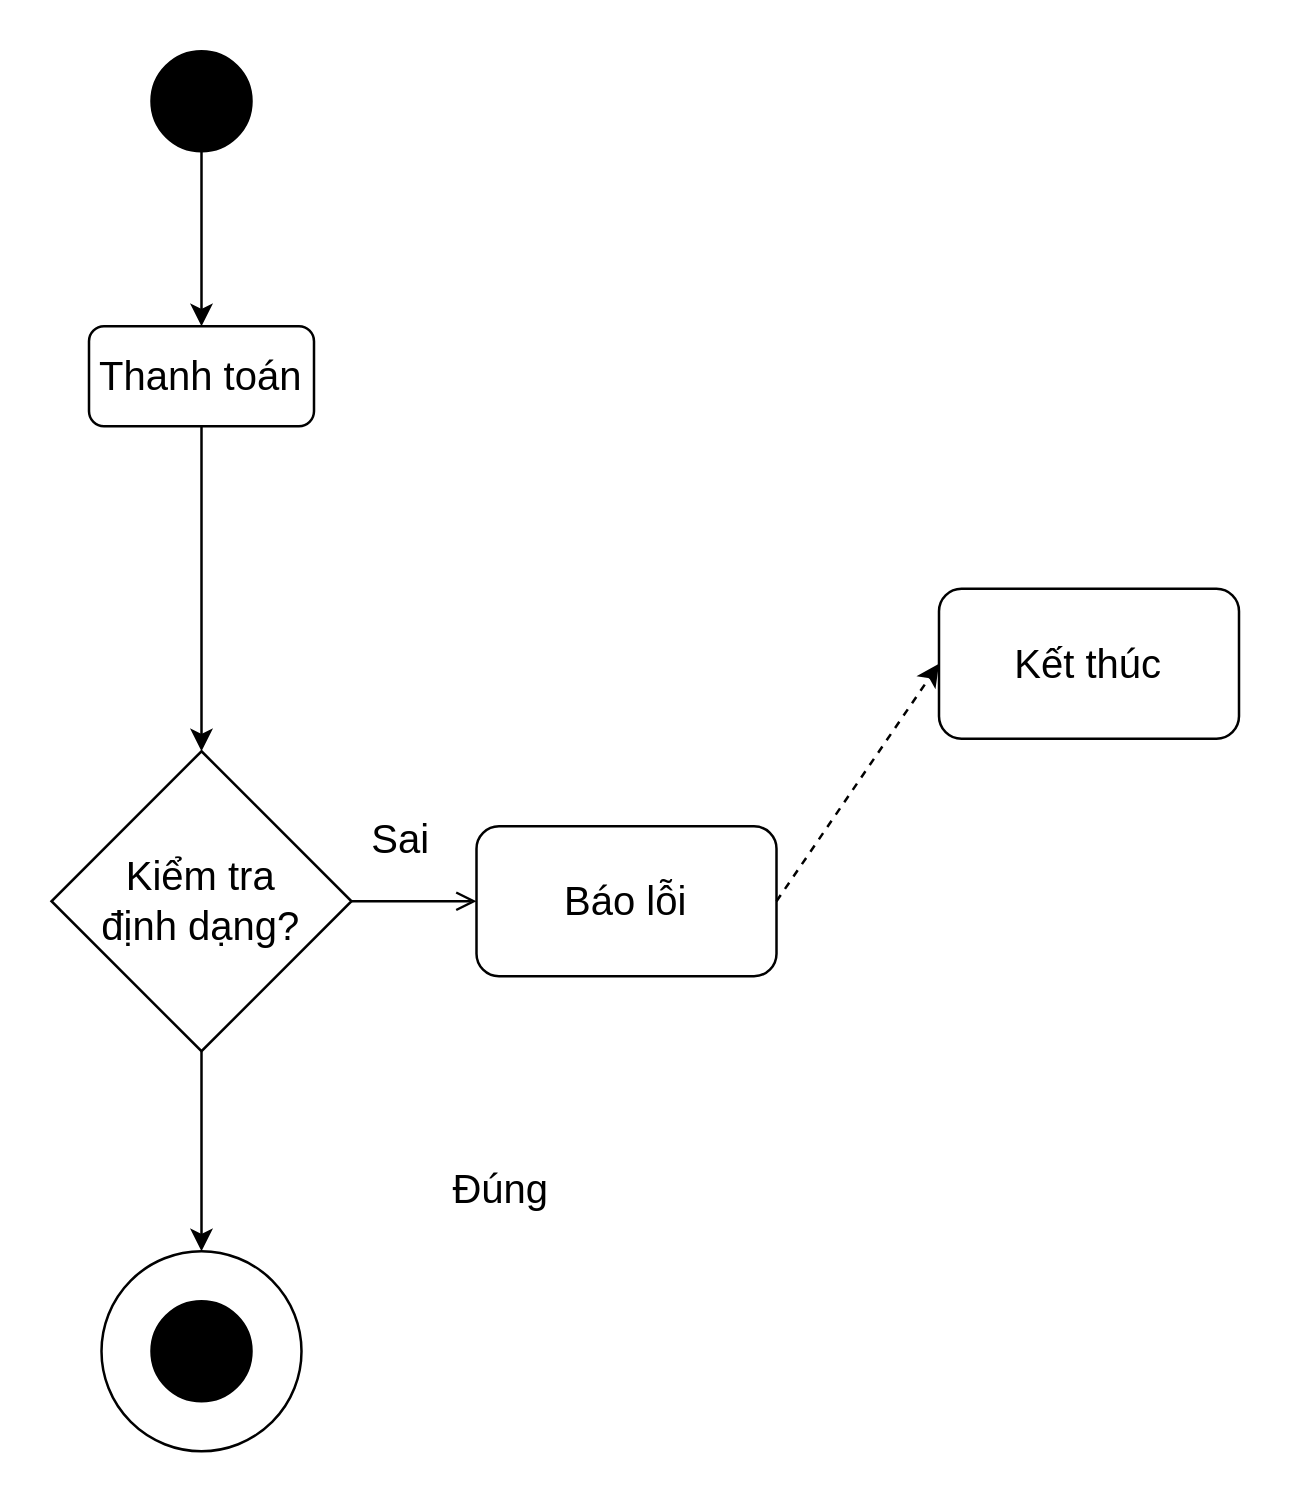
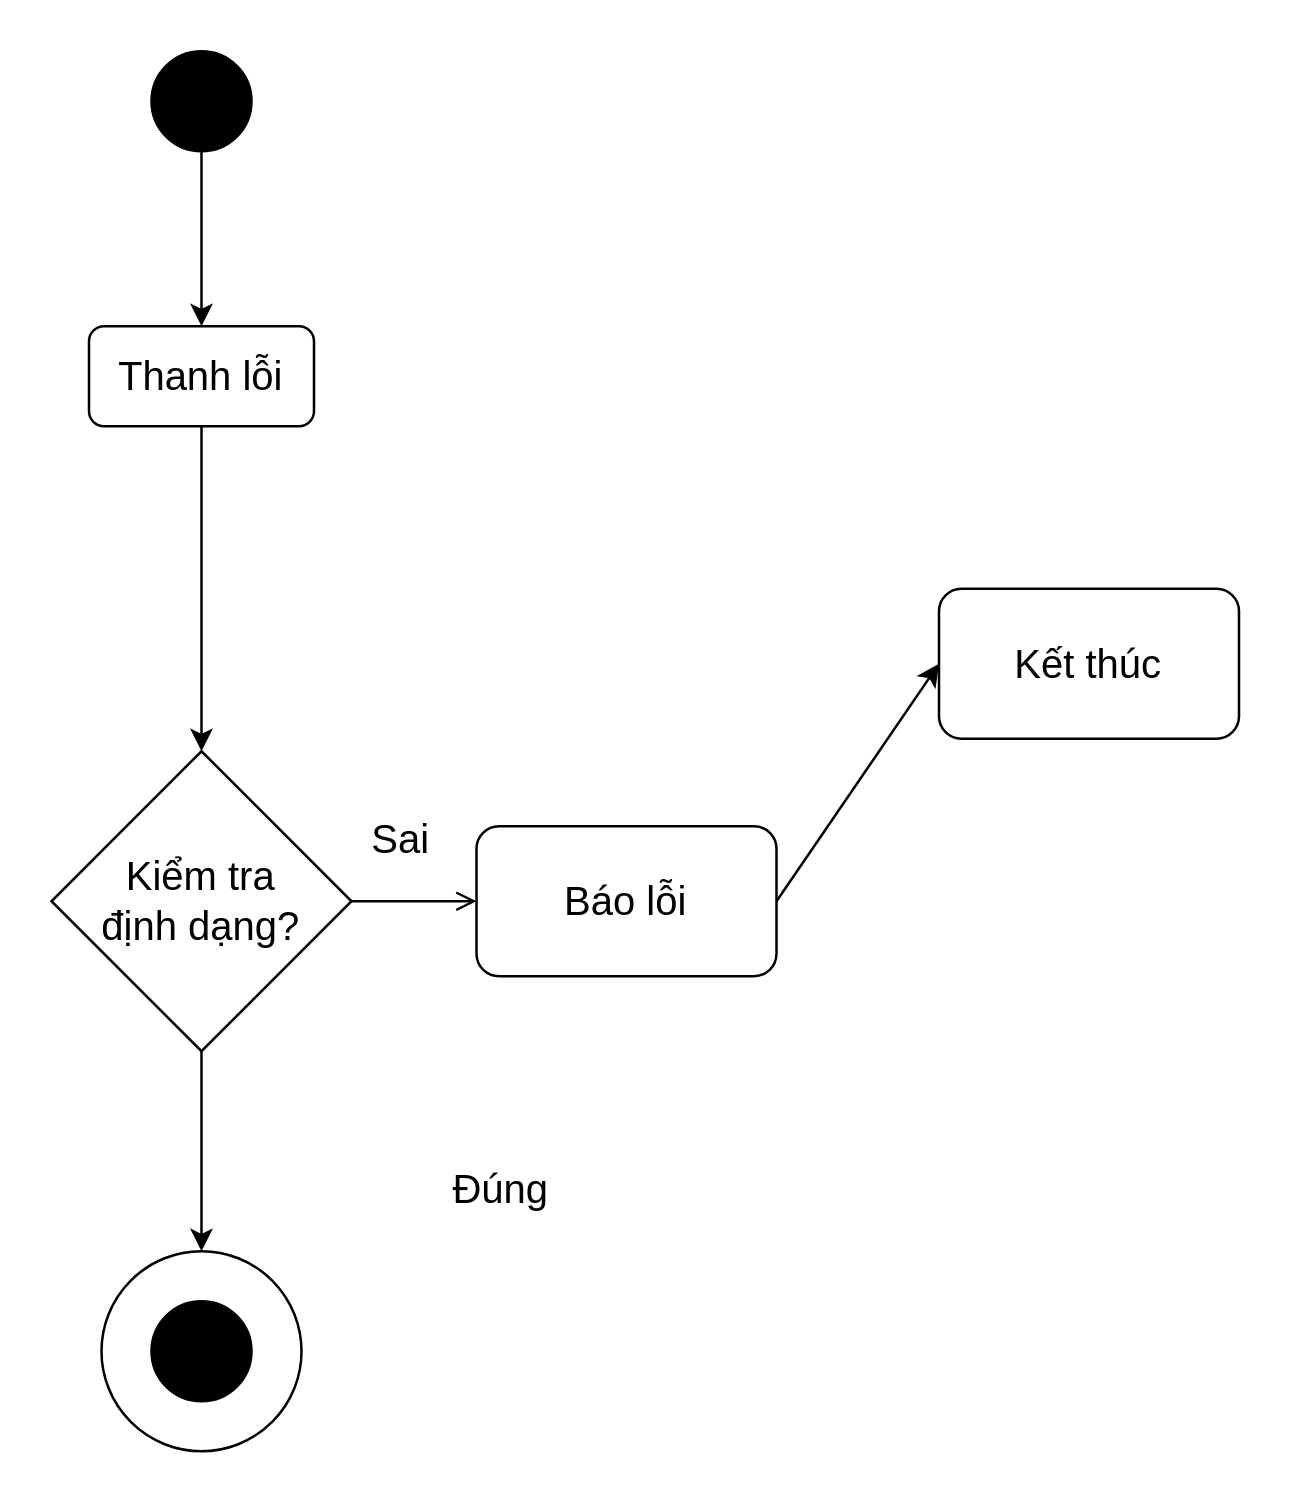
node "Thanh toán": label "Thanh toán" -> "Thanh lỗi"
edge "Báo lỗi" -> "Kết thúc": style dashed -> solid
